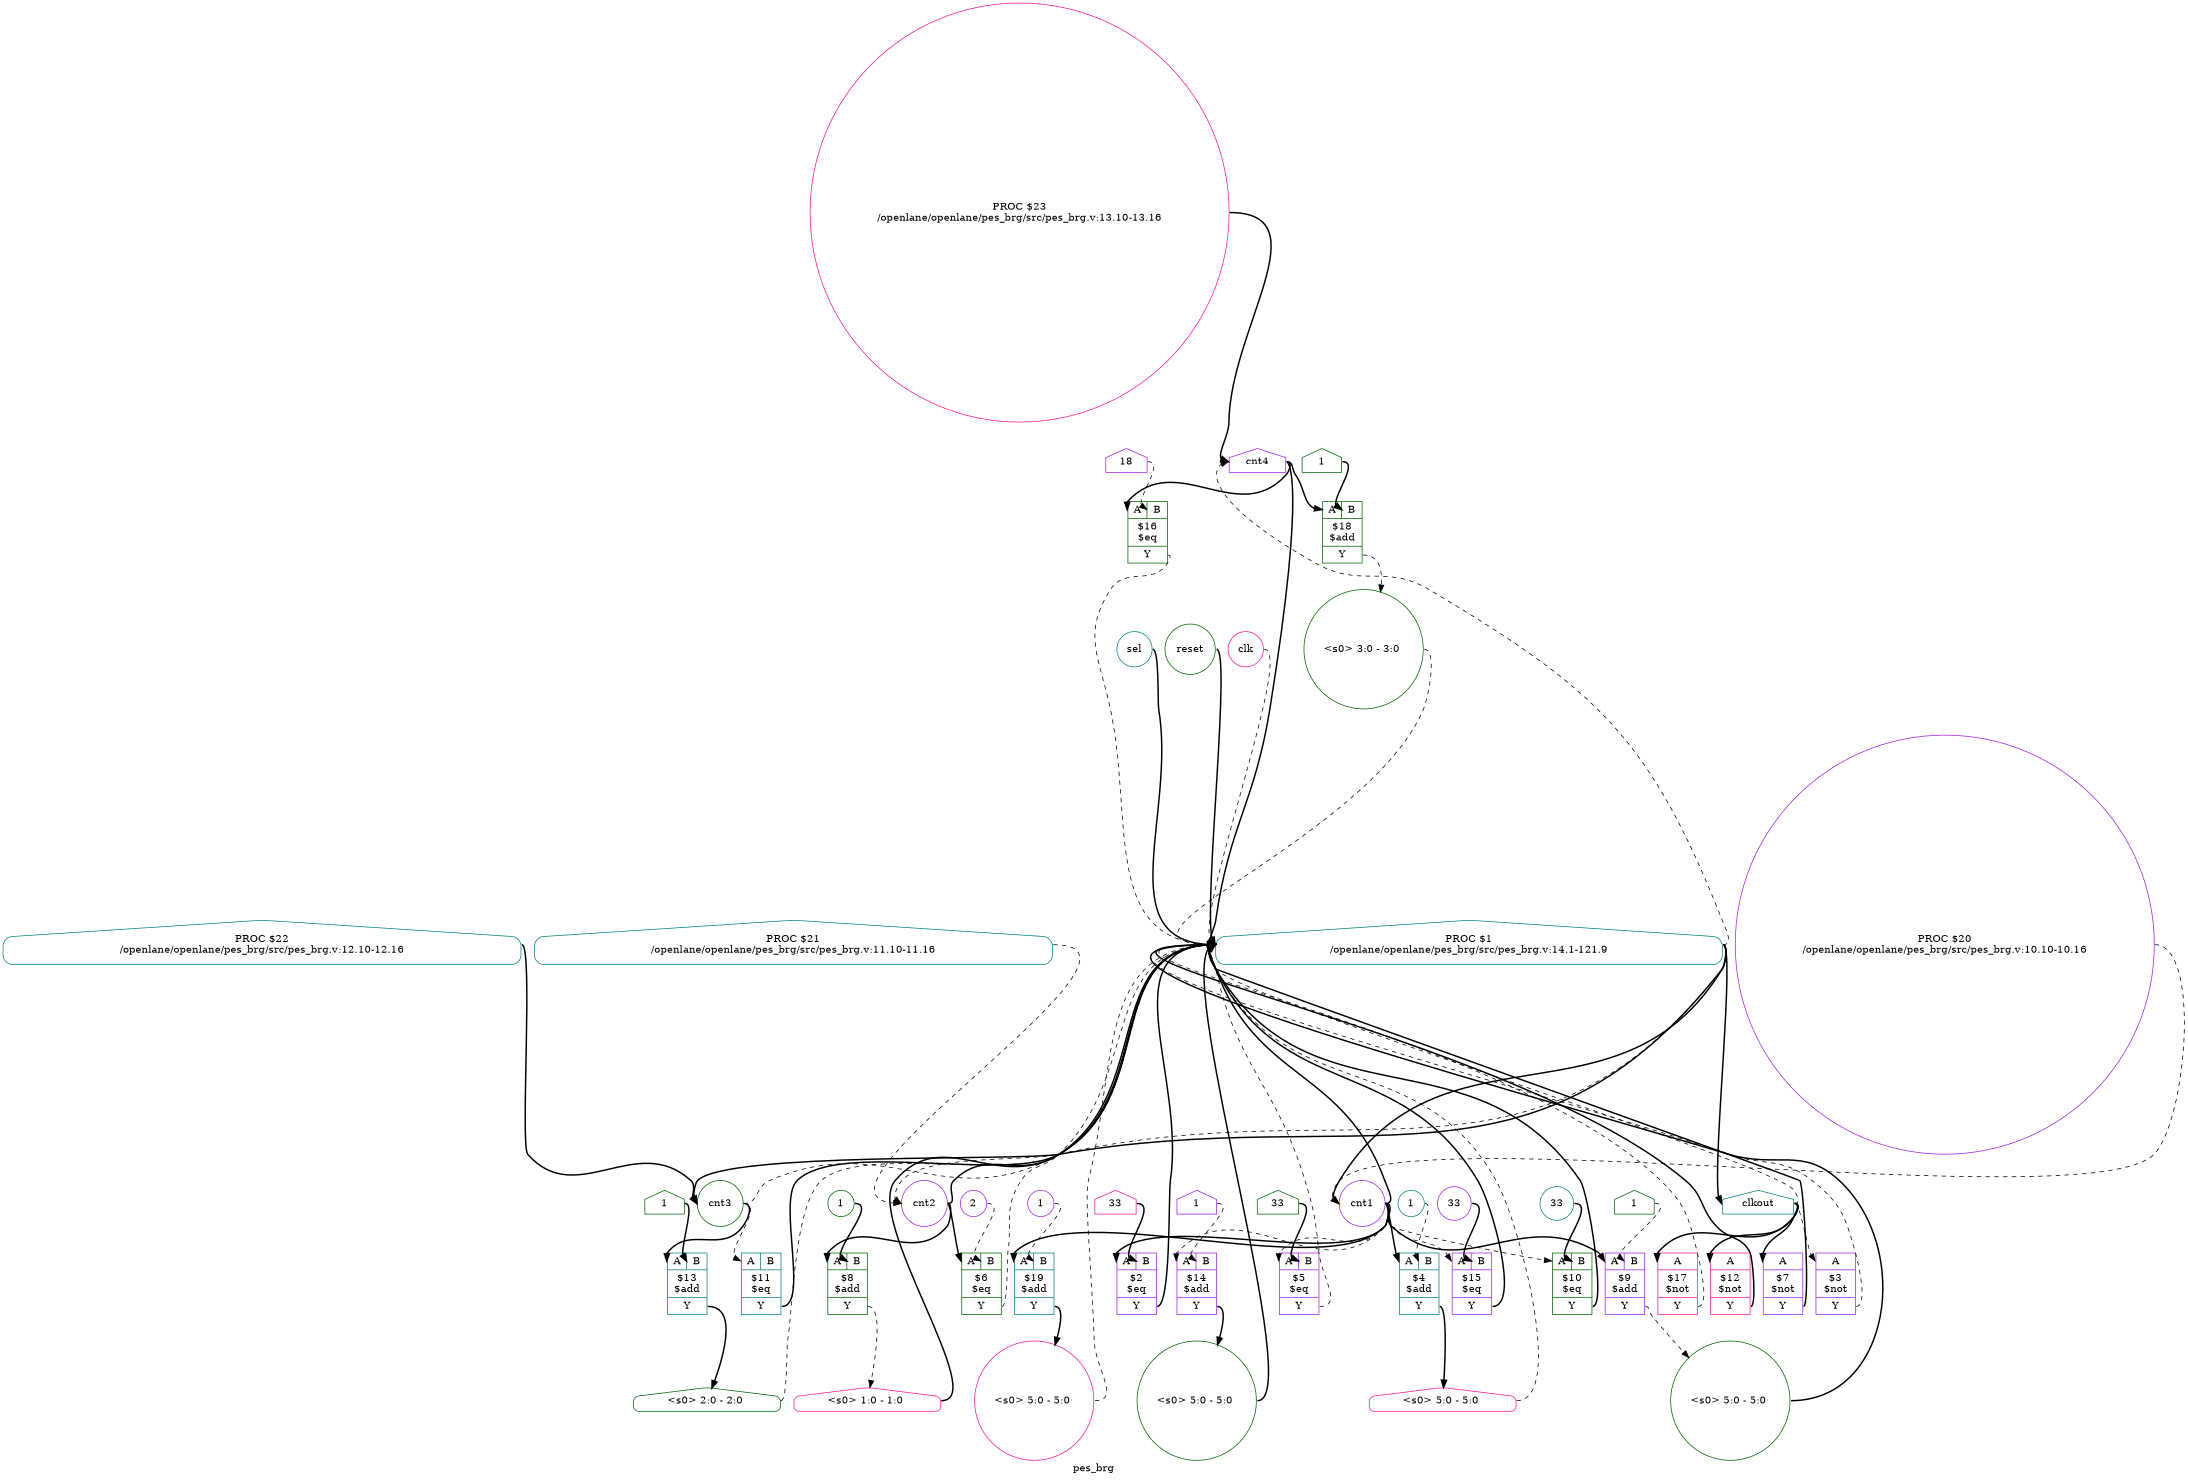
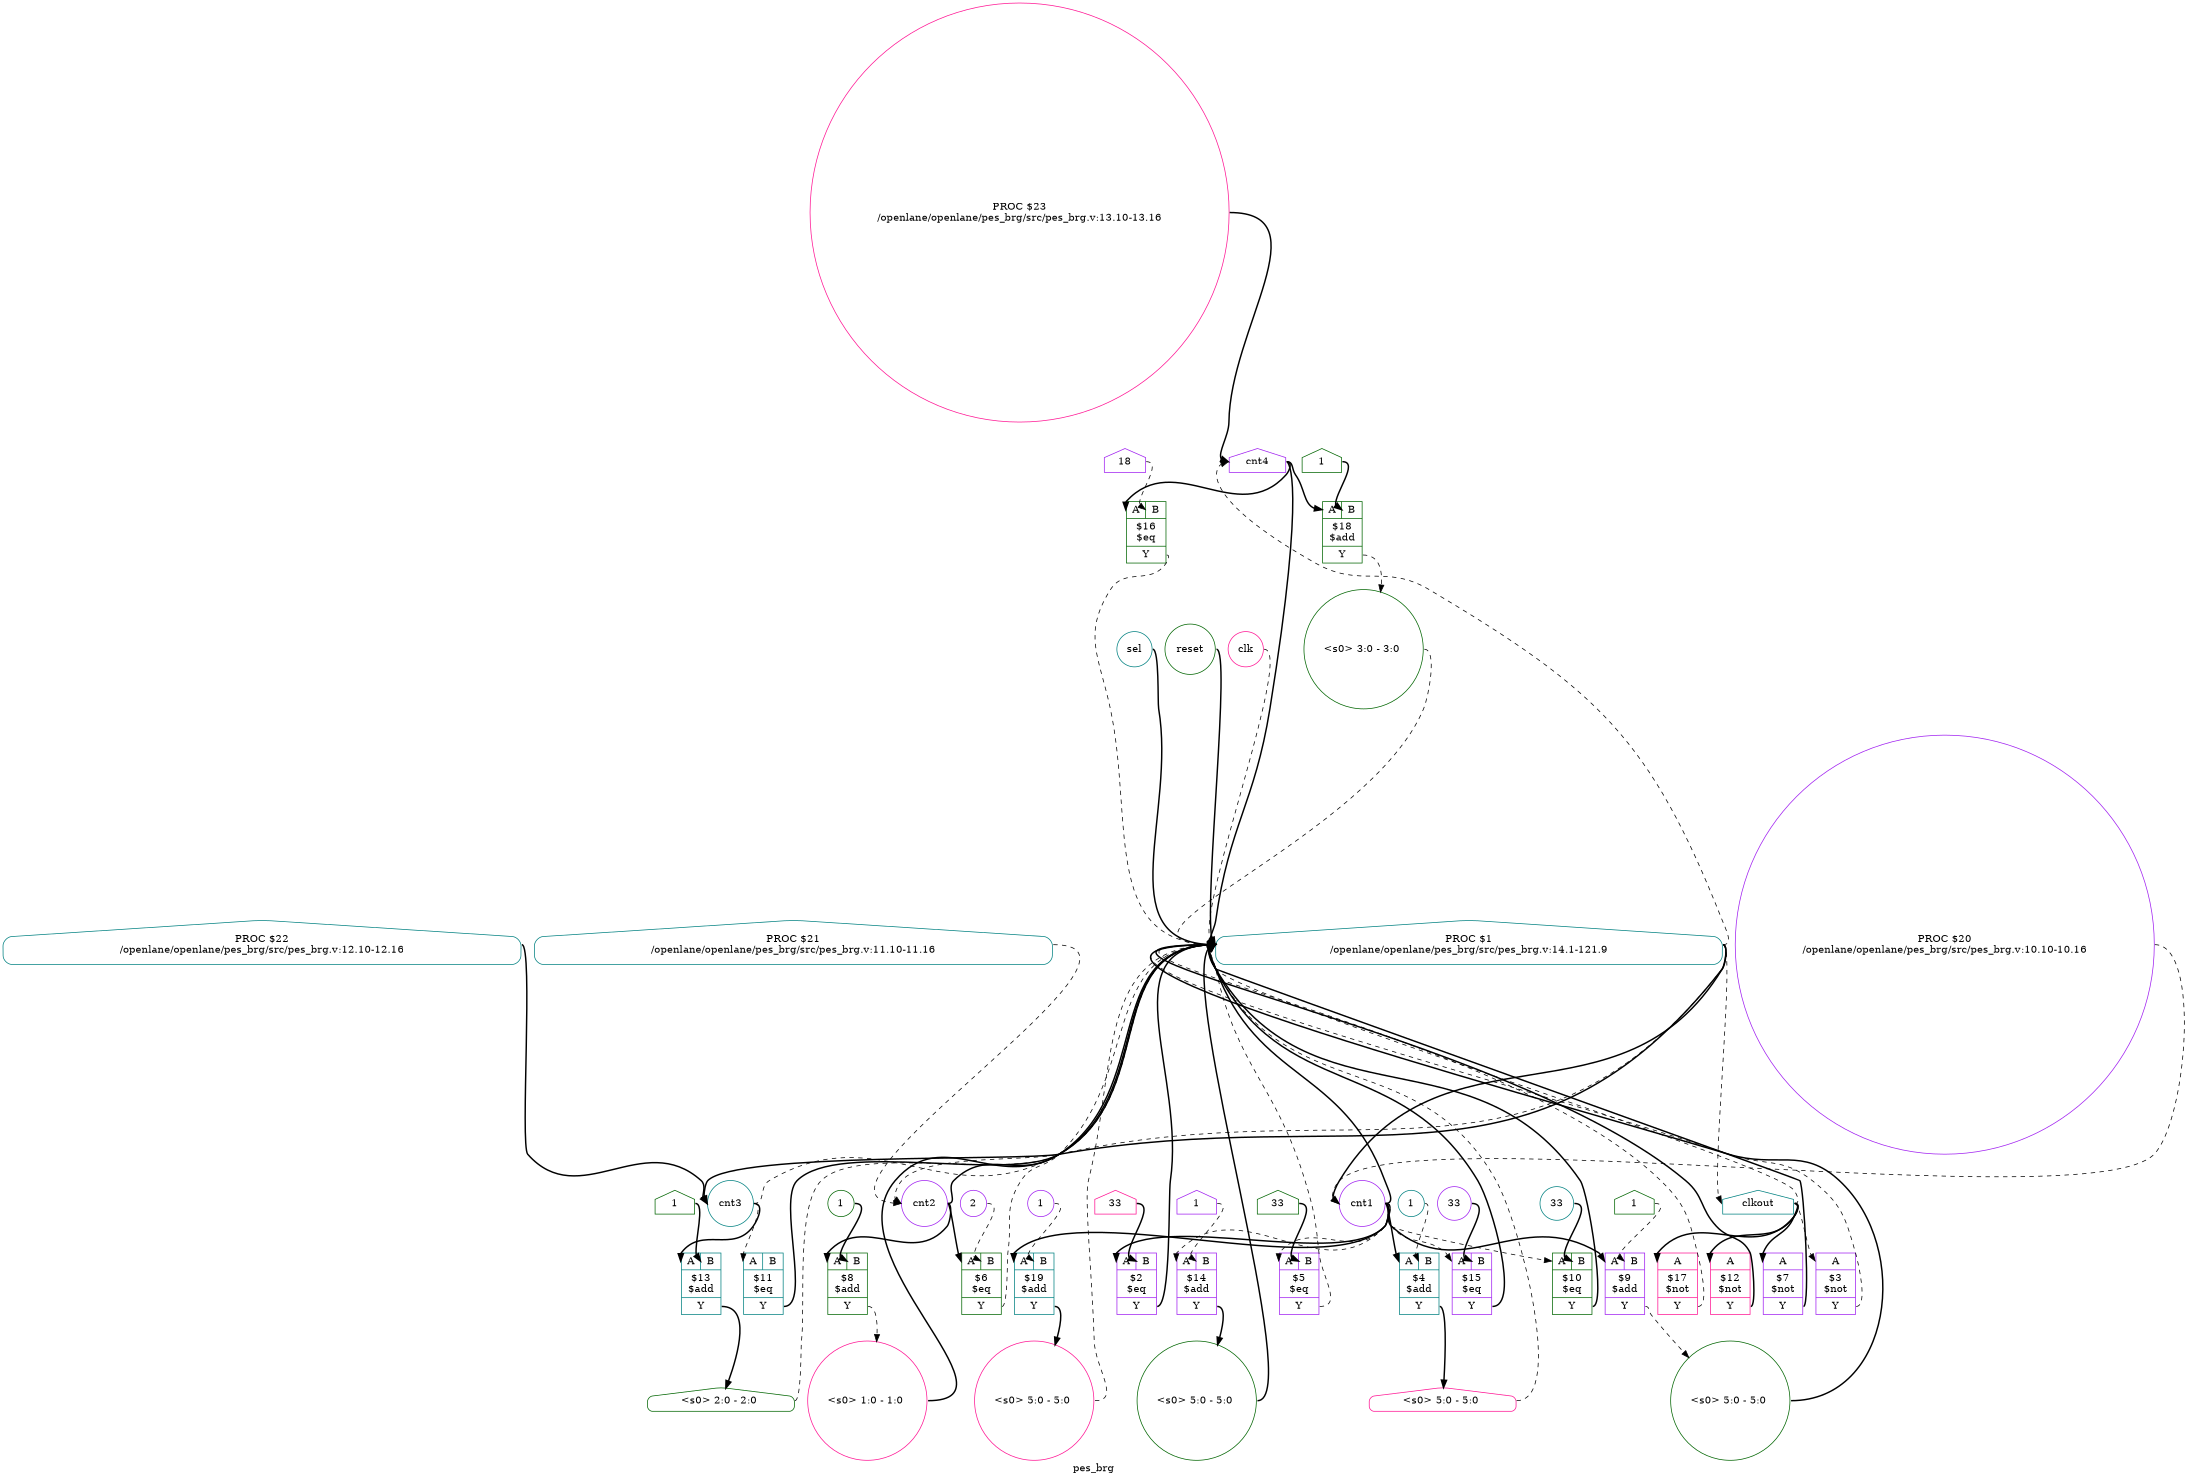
edge "PROC $1 /openlane/openlane/pes_brg/src/pes_brg.v:14.1-121.9" -> "clkout": style bold -> dashed
node "cnt3": color darkgreen -> teal
node "<s0> 1:0 - 1:0": shape house -> circle
